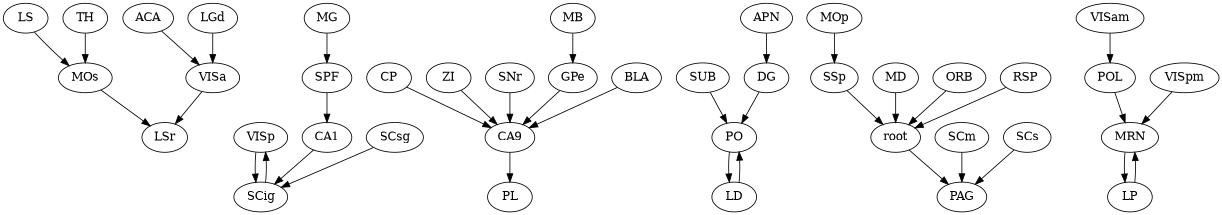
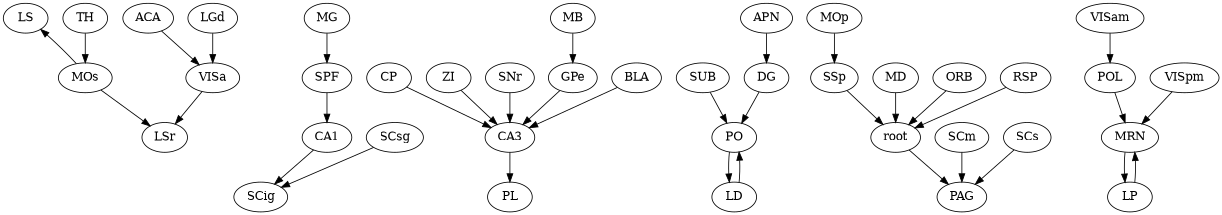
edge "LS" -> "MOs": reversed
node "VISp": removed
node "CA9": label "CA9" -> "CA3"
